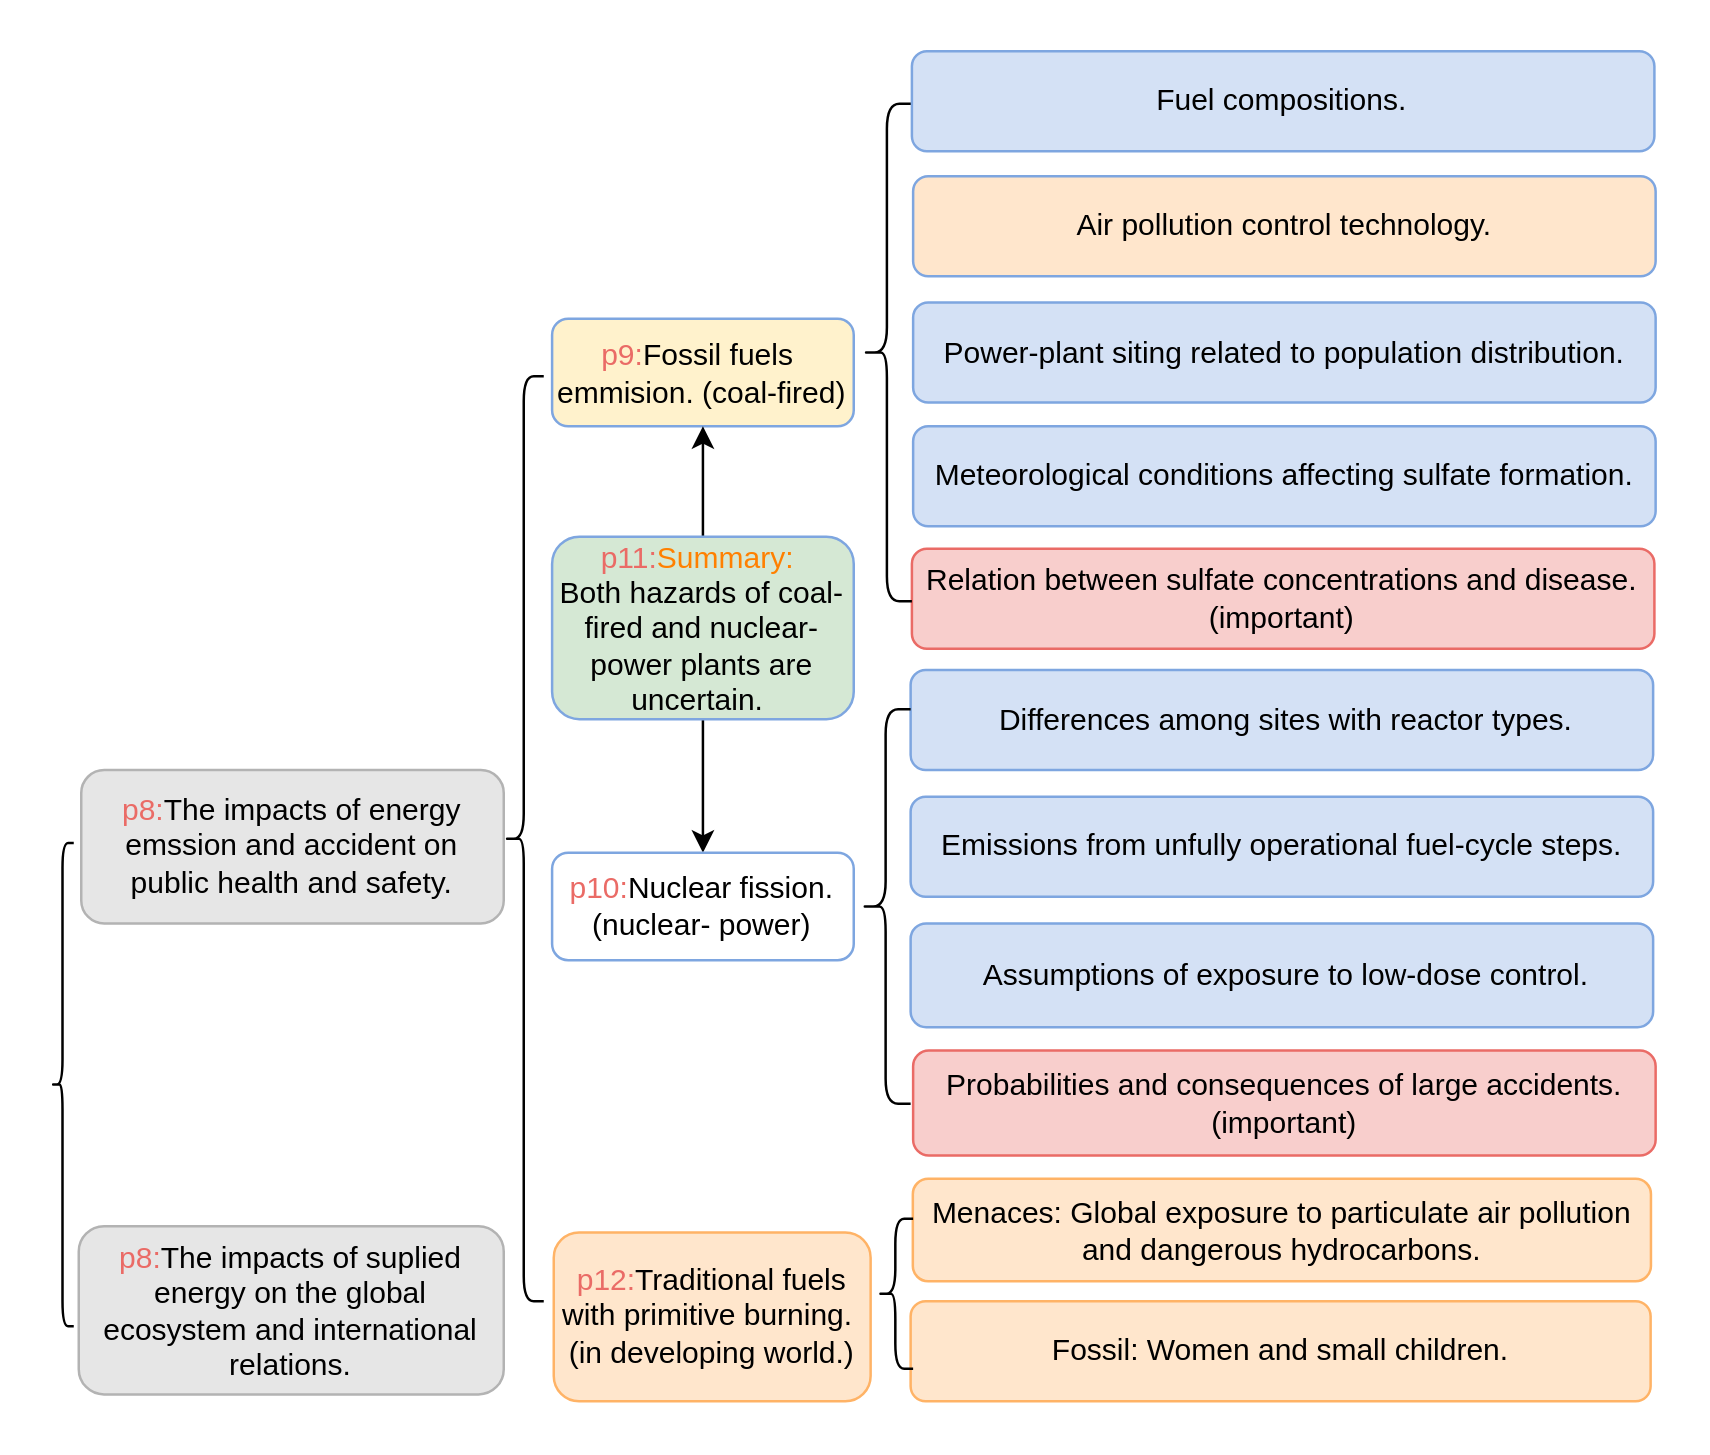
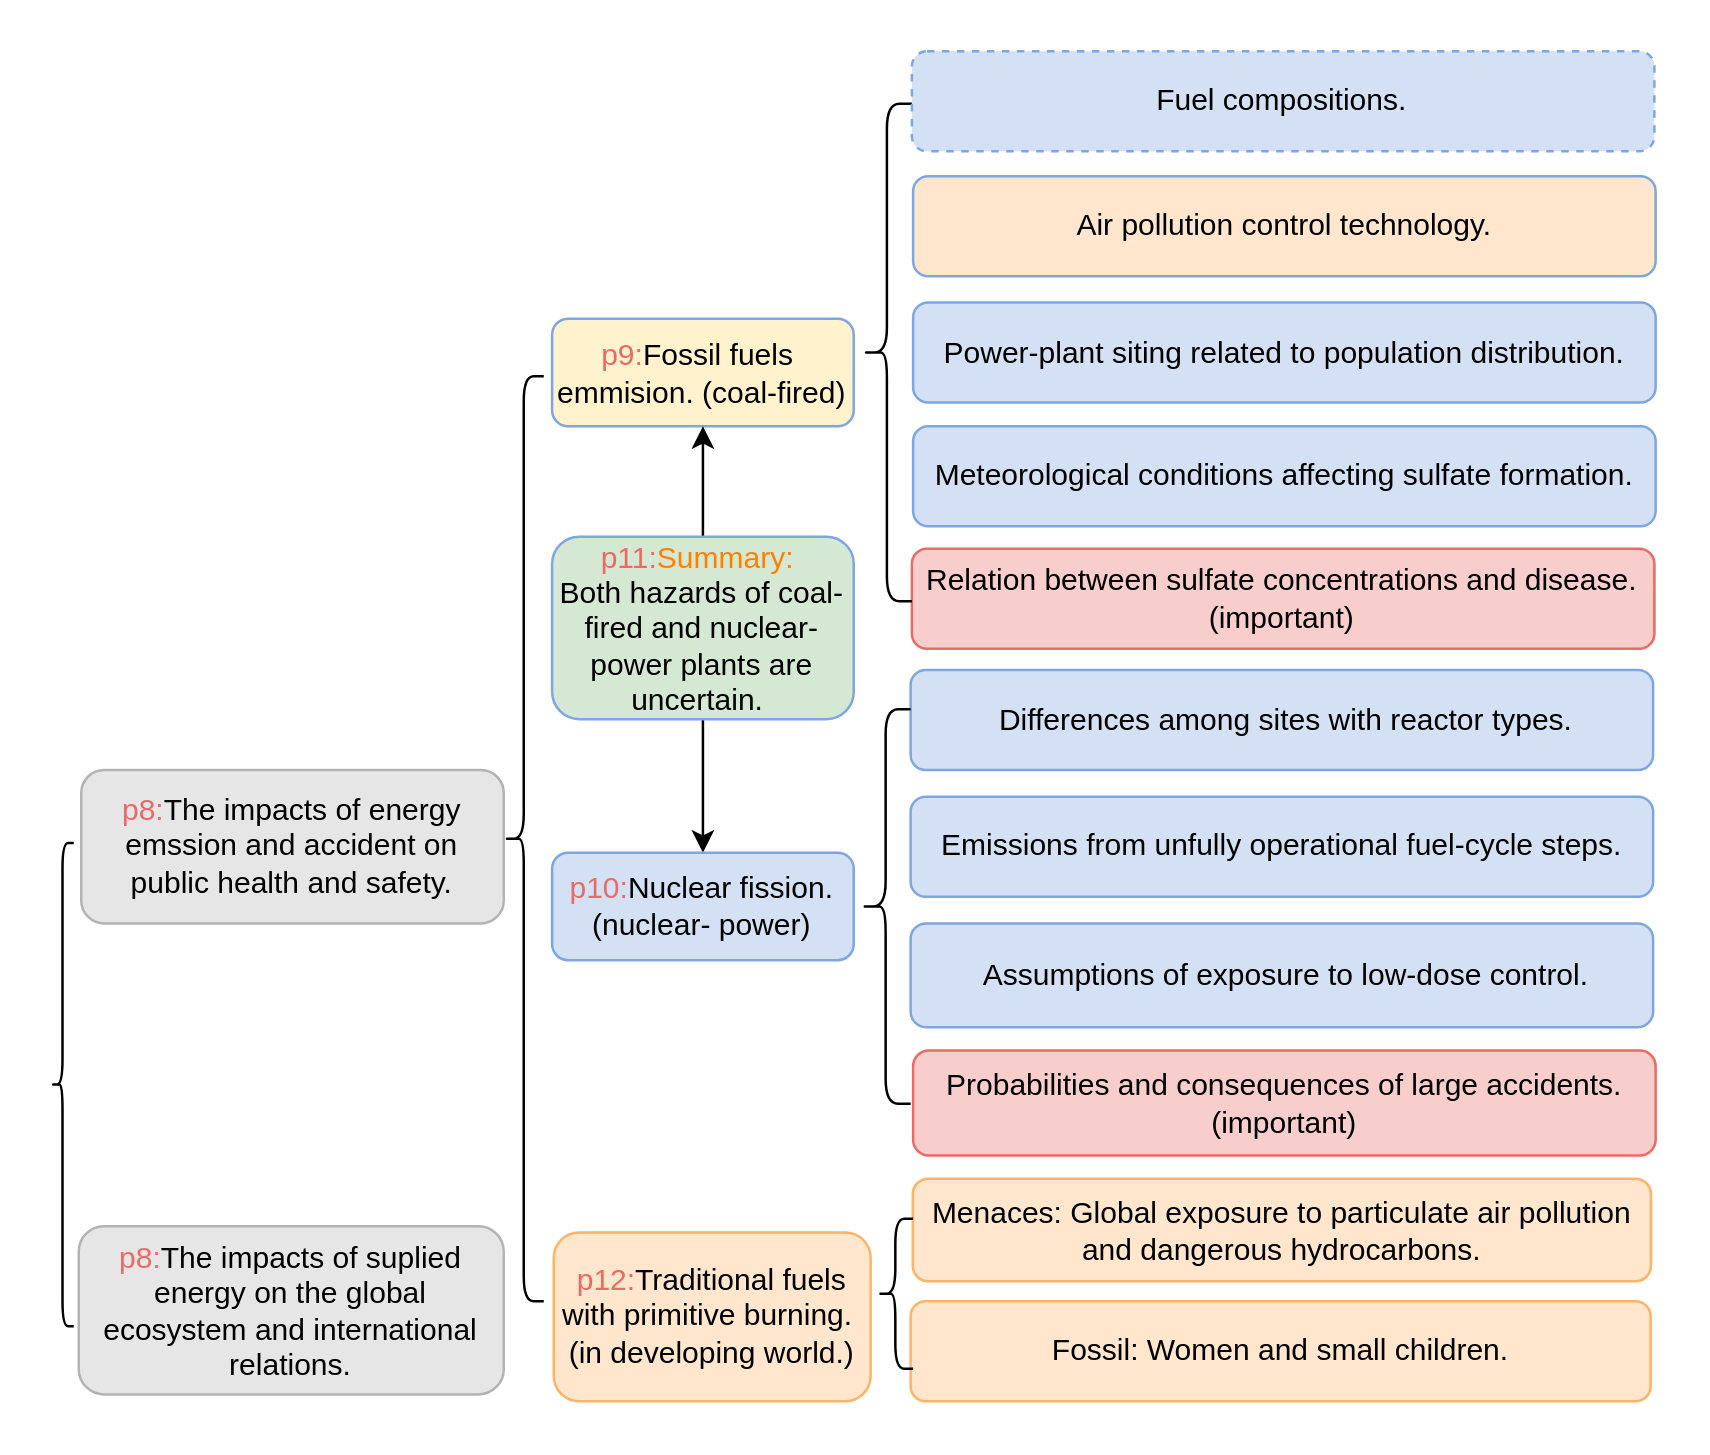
node "Fuel compositions.": style solid -> dashed
node "p10:Nuclear fission. (nuclear- power)": fillcolor #ffffff -> #d4e1f5
